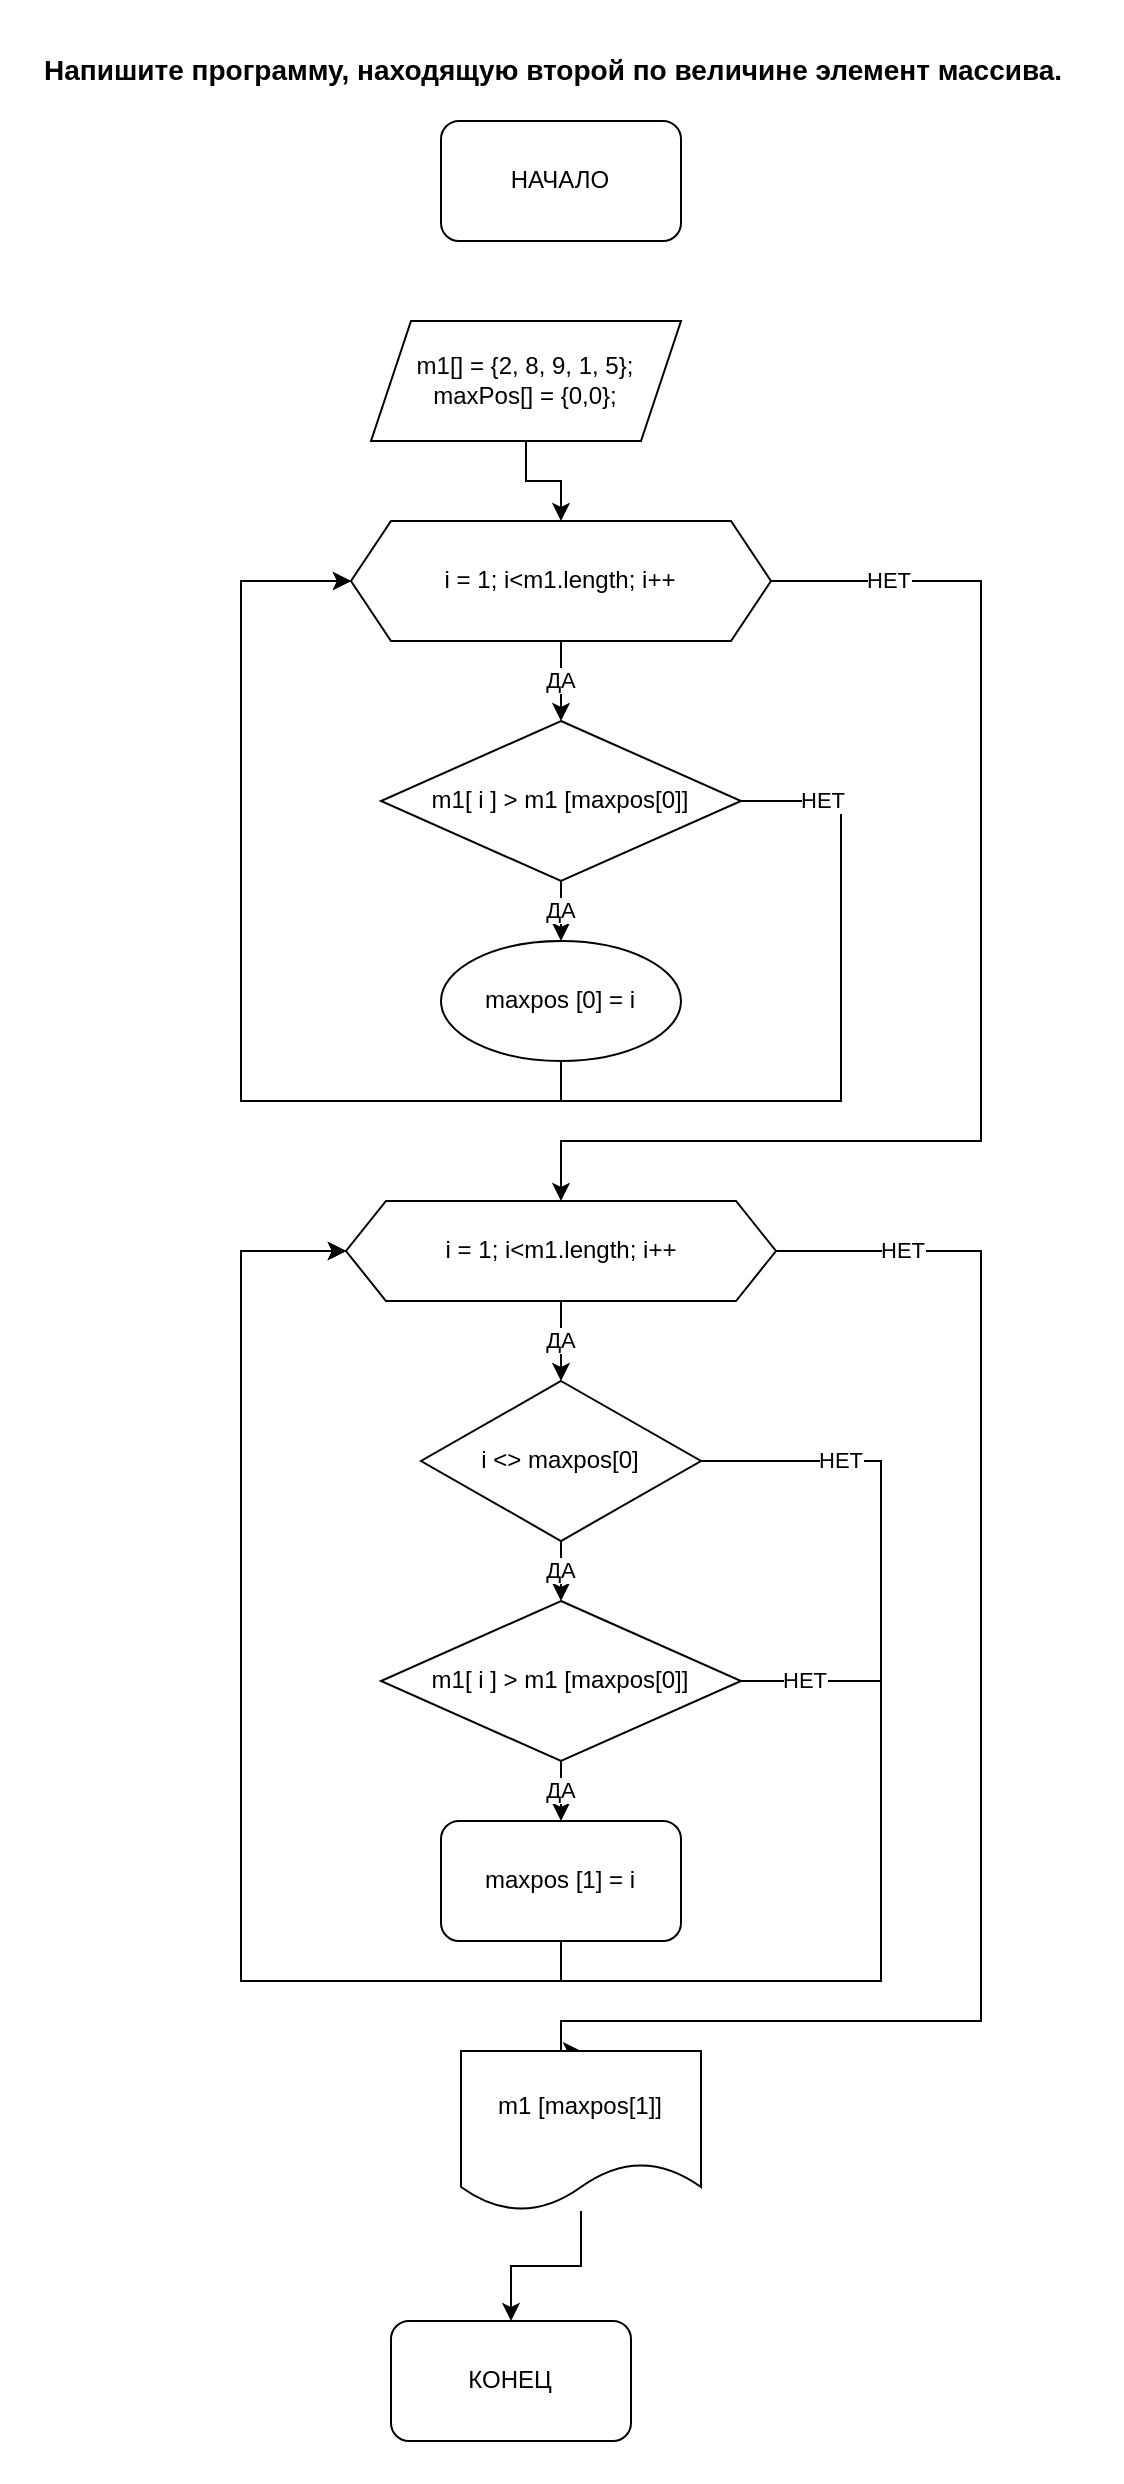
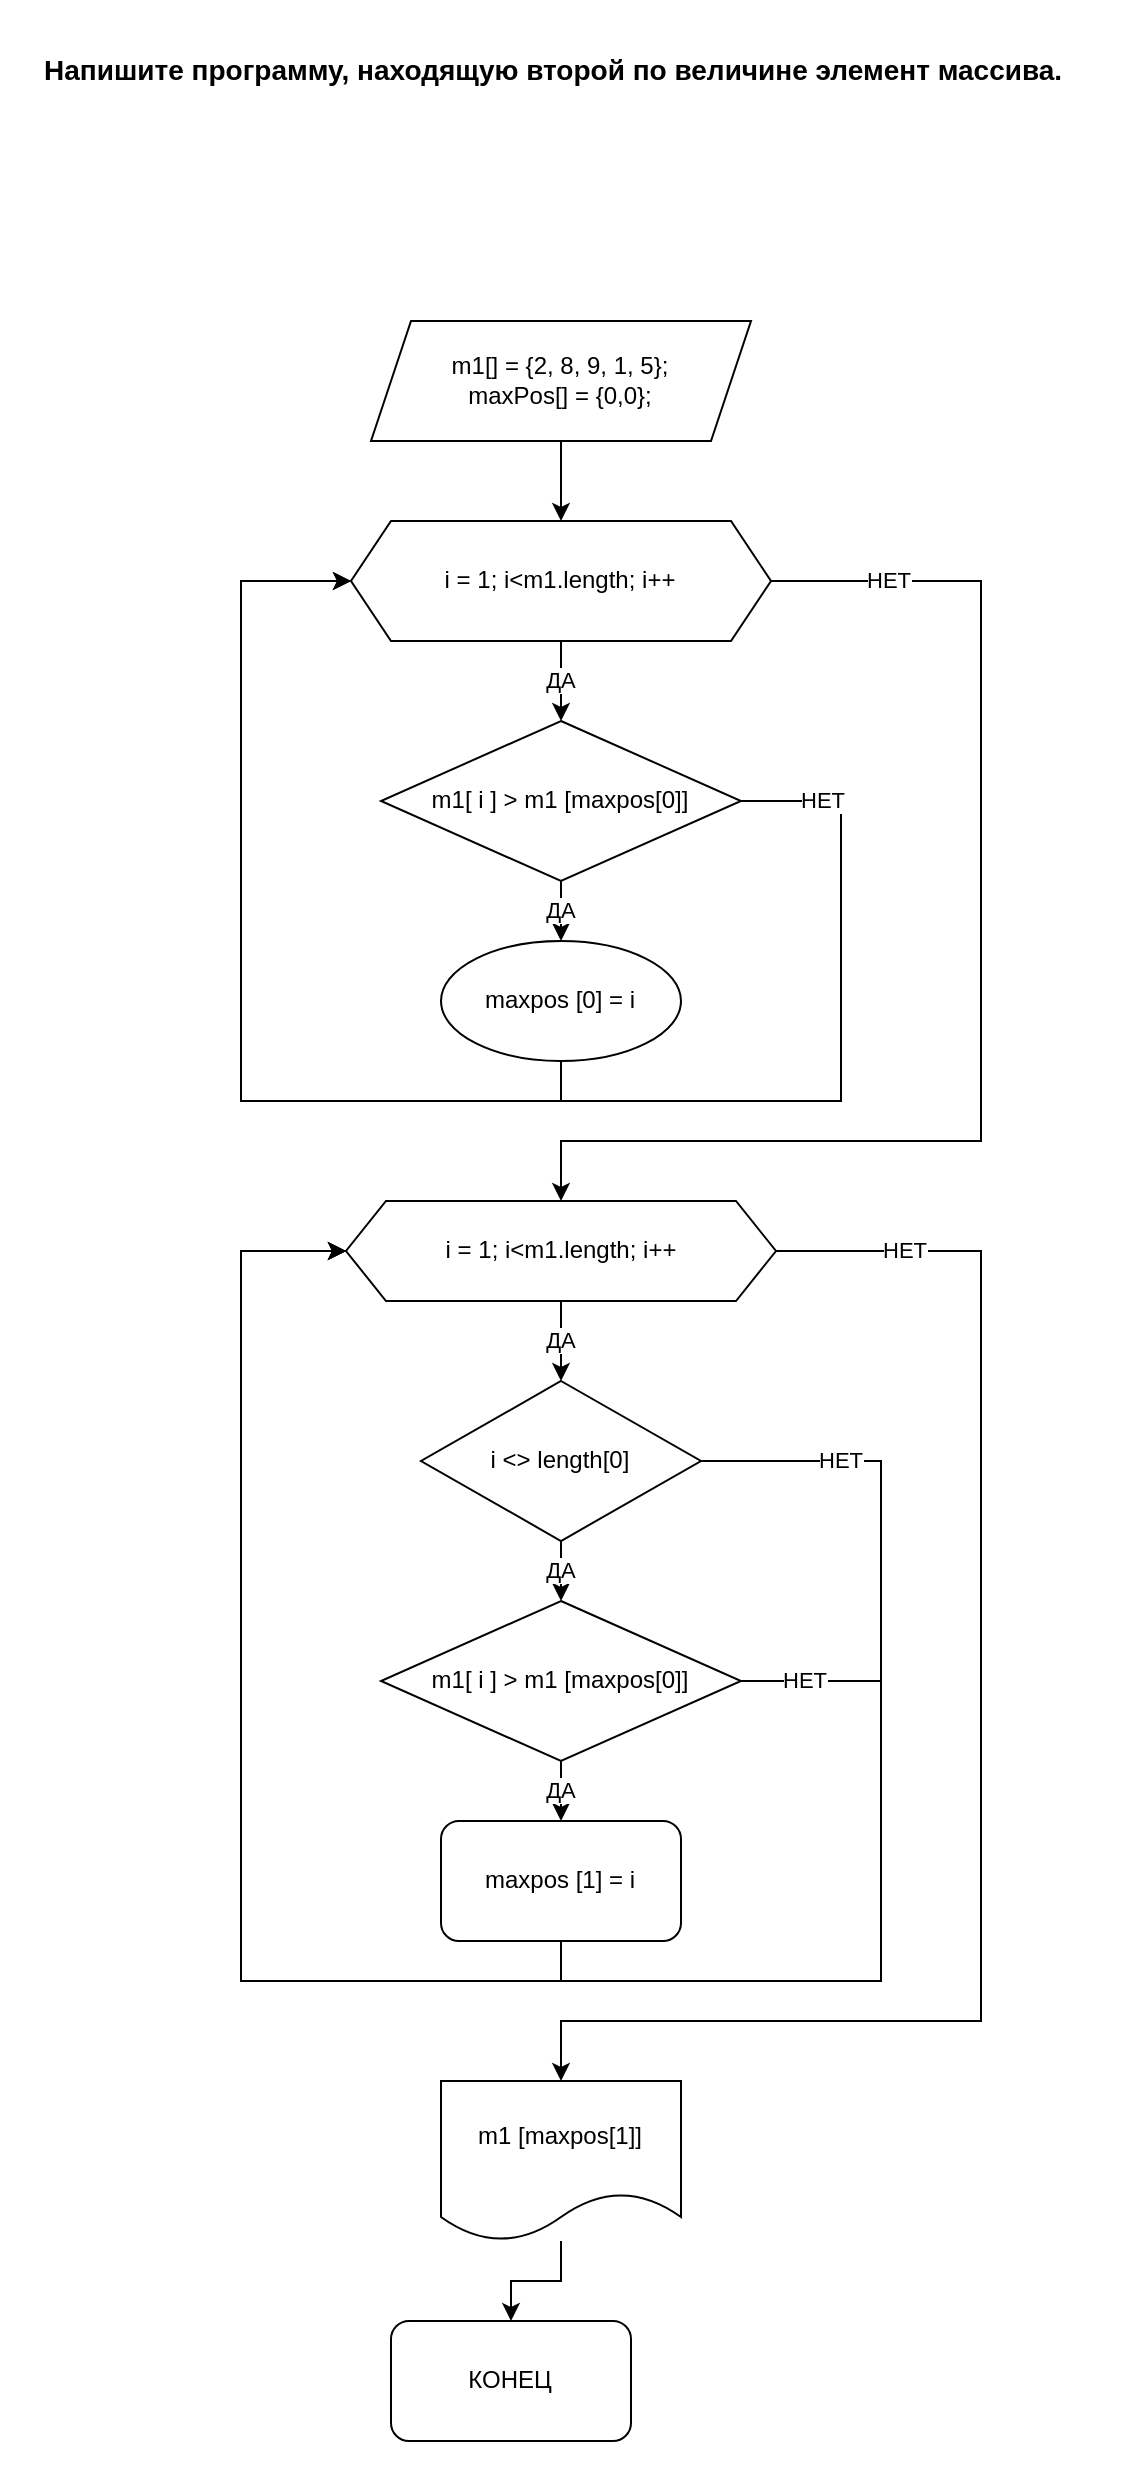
node "НАЧАЛО": removed
node "m1[] = {2, 8, 9, 1, 5}; maxPos[] = {0,0};": size 310x120 -> 380x120
node "i <> maxpos[0]": label "i <> maxpos[0]" -> "i <> length[0]"
node "m1 [maxpos[1]]": moved (581, 2131) -> (561, 2161)
